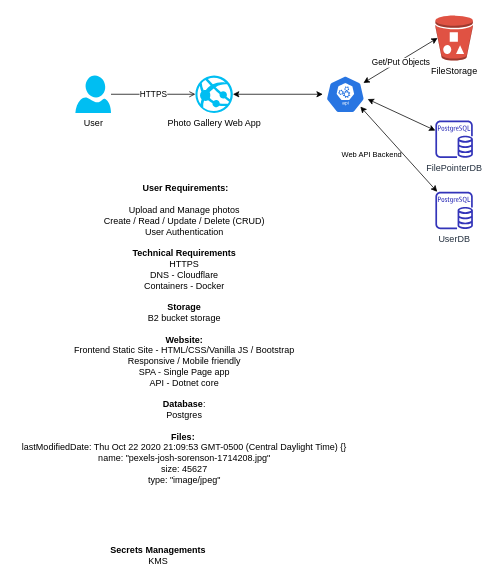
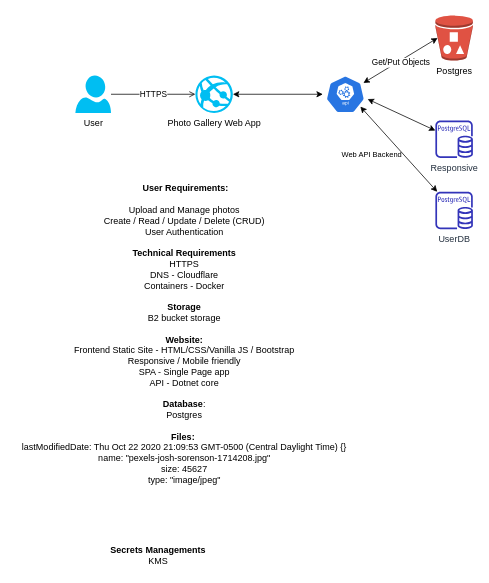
node "FileStorage": label "FileStorage" -> "Postgres"
node "FilePointerDB": label "FilePointerDB" -> "Responsive"
